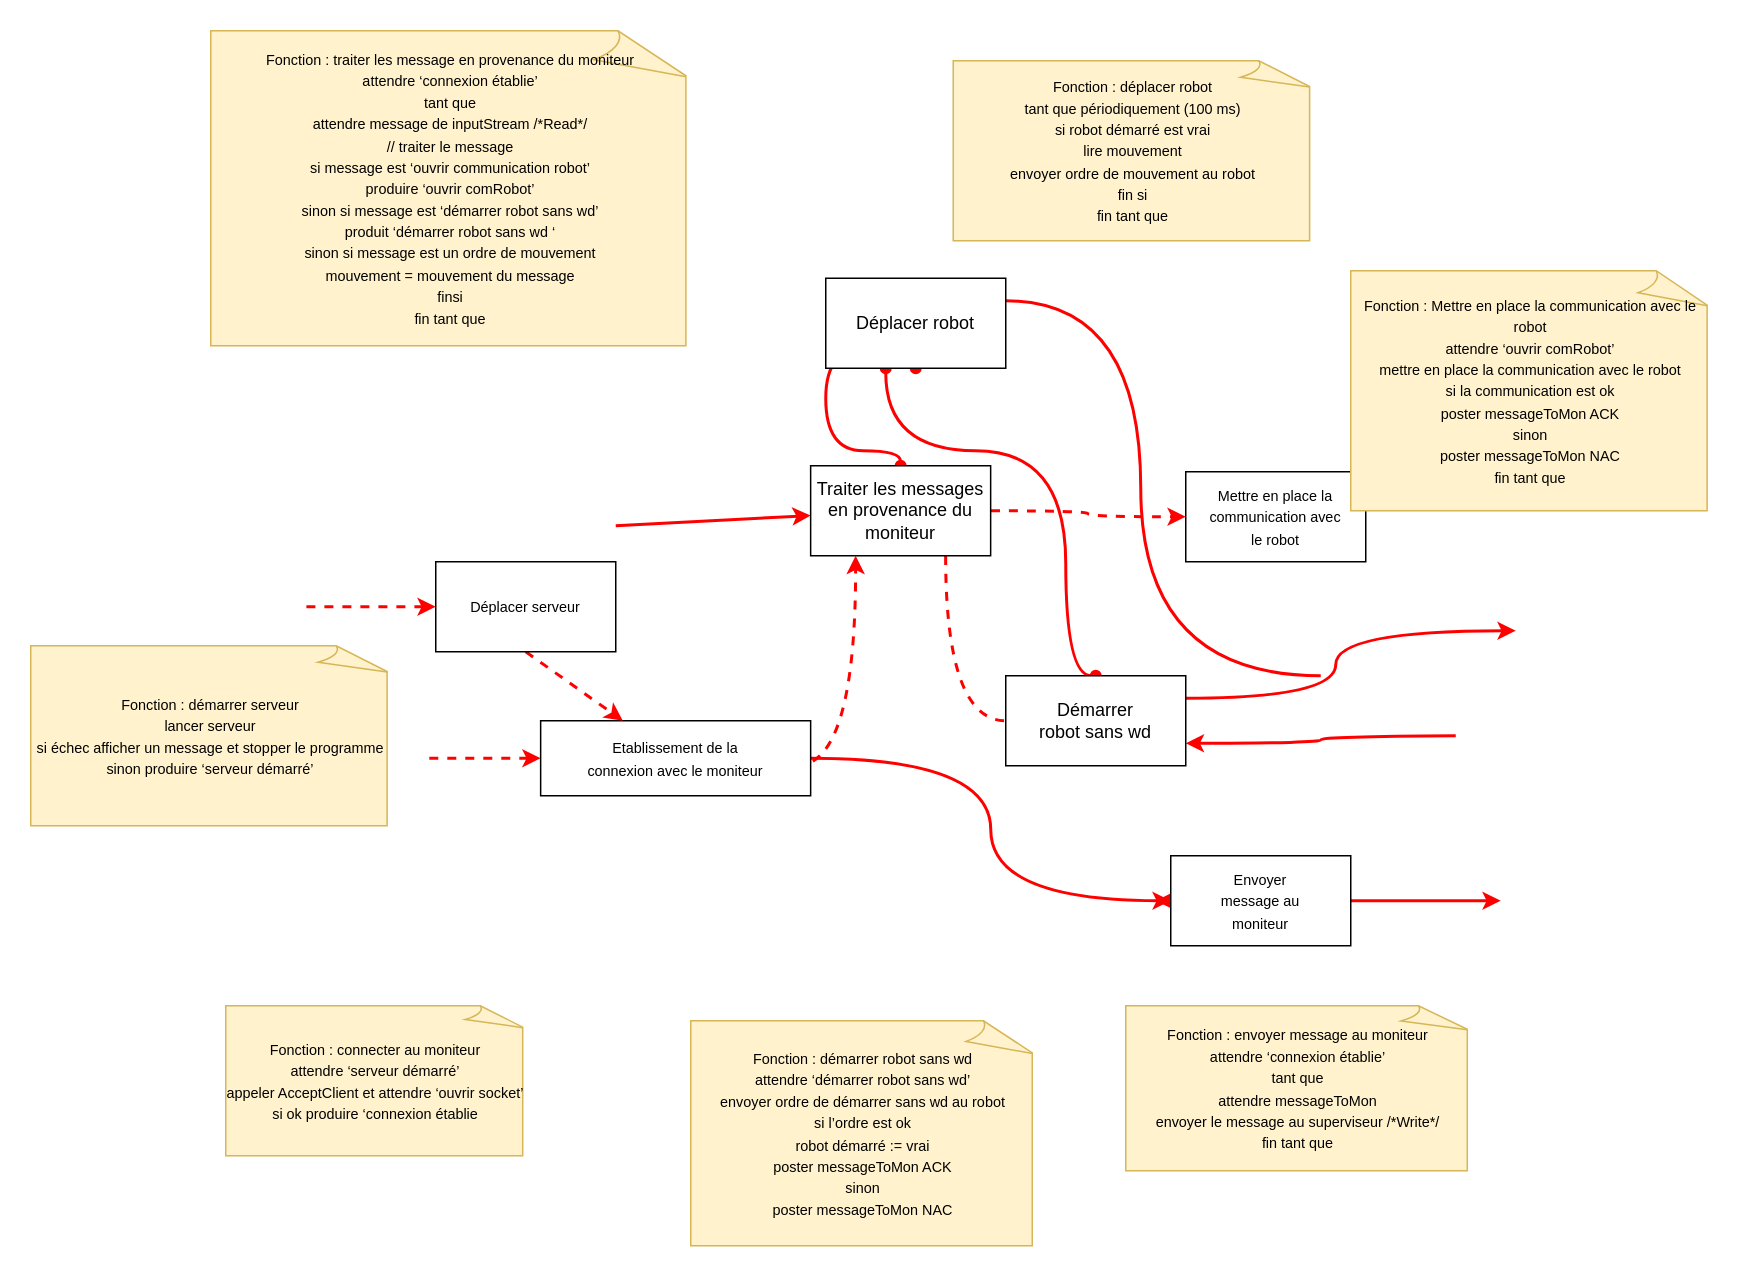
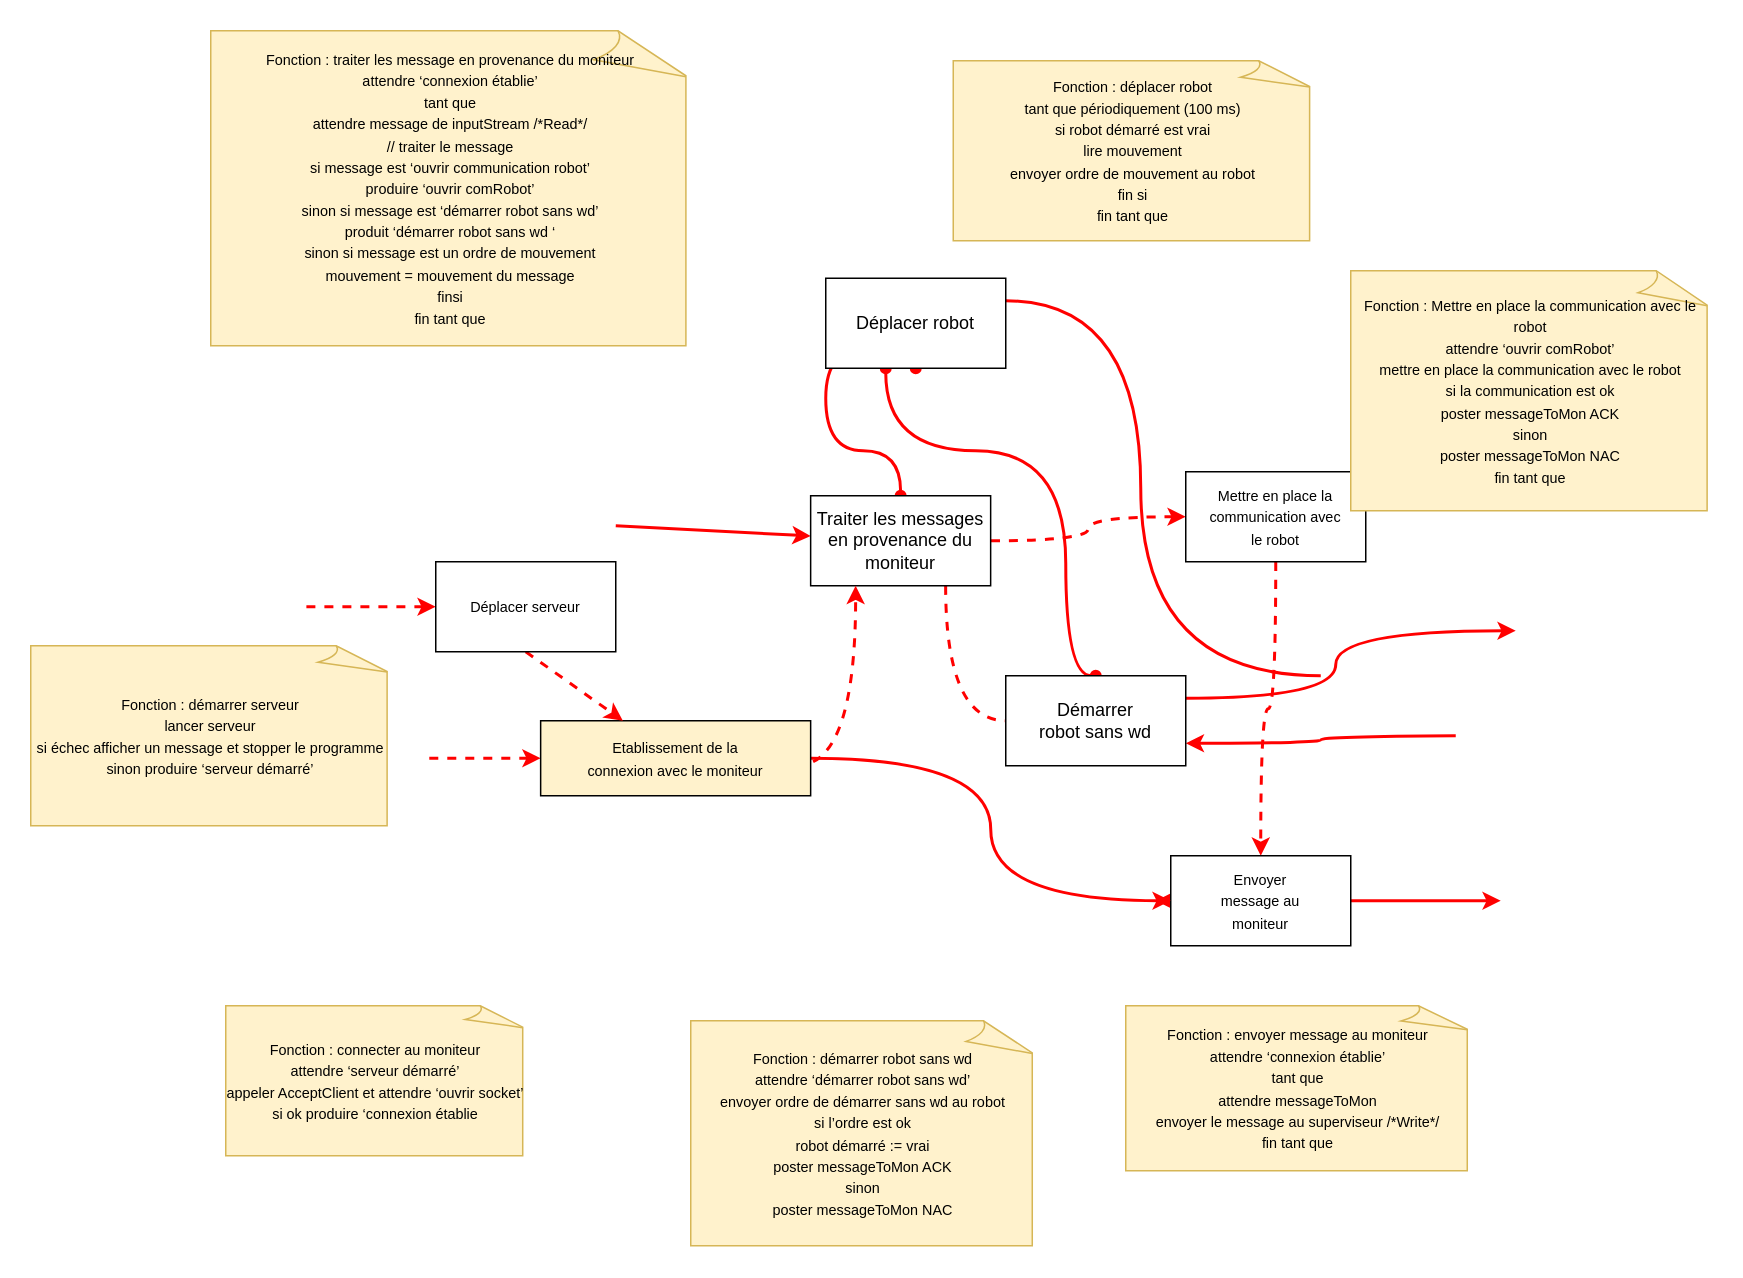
node "Traiter les messages en provenance du moniteur": moved (901, 511) -> (901, 541)
edge "Mettre en place la communication avec le robot" -> "Envoyer message au moniteur": added
node "Etablissement de la connexion avec le moniteur": fillcolor #ffffff -> #fff2cc
